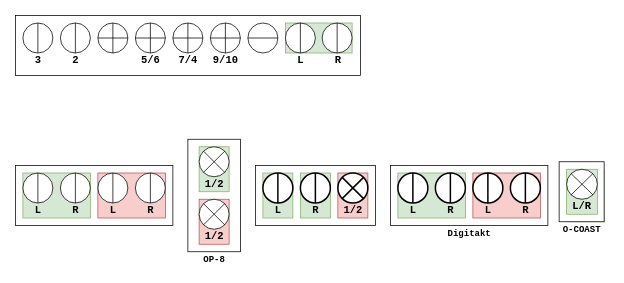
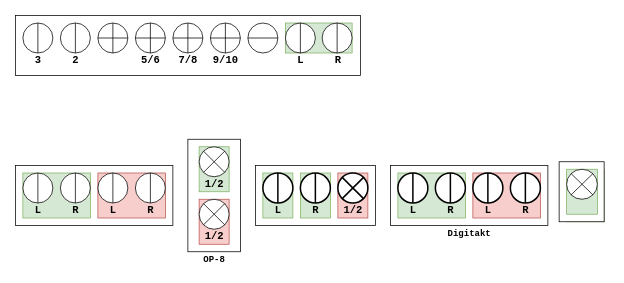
node "7/4": label "7/4" -> "7/8"
node "L/R": removed
node "O-COAST": removed
